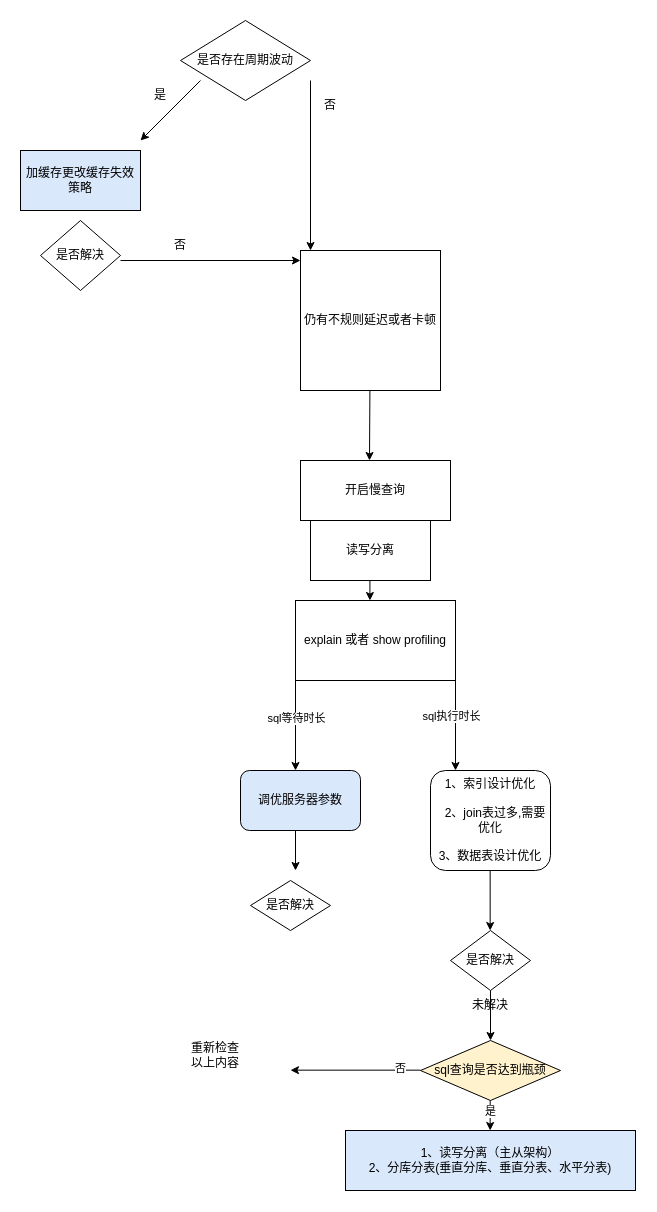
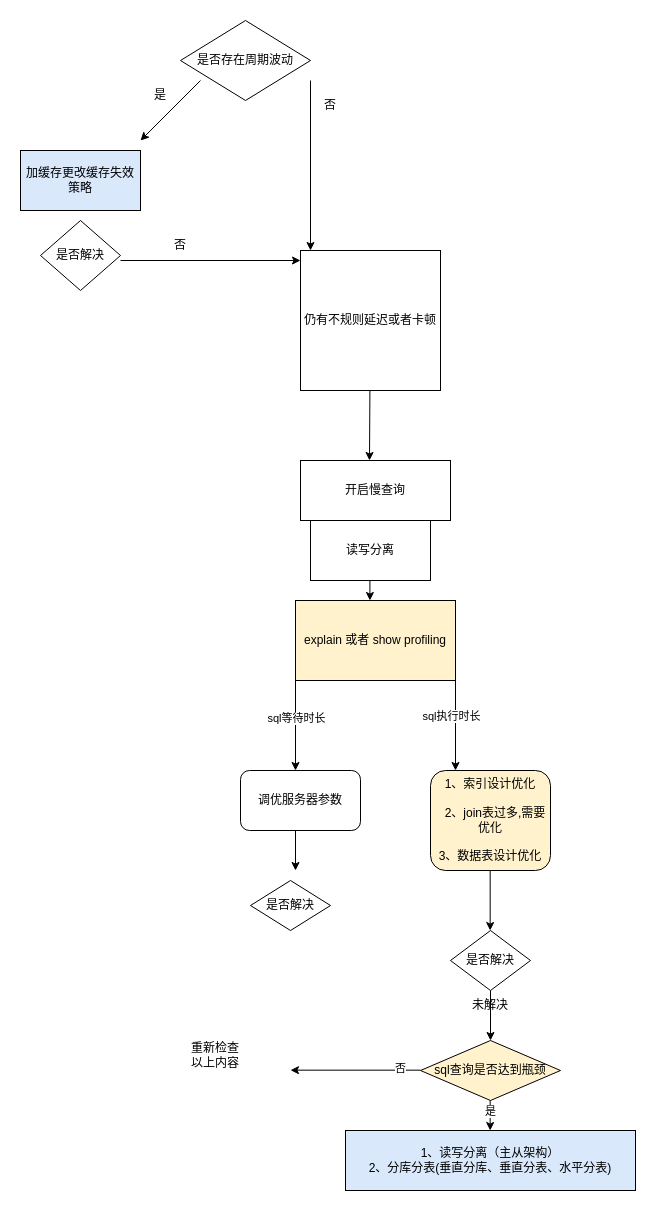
node "explain 或者 show profiling": fillcolor #ffffff -> #fff2cc
node "调优服务器参数": fillcolor #dae8fc -> #ffffff
node "1、索引设计优化 2、join表过多,需要优化 3、数据表设计优化": fillcolor #ffffff -> #fff2cc
